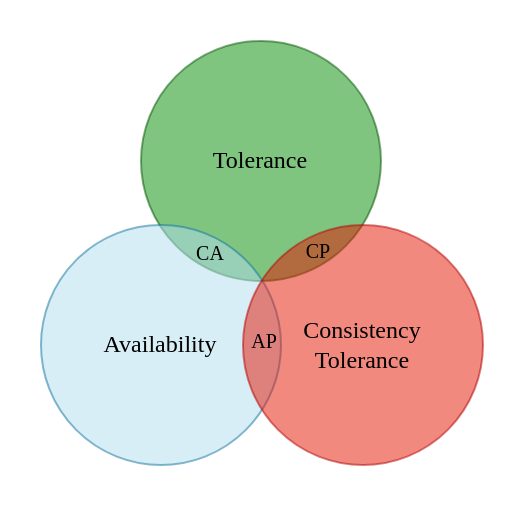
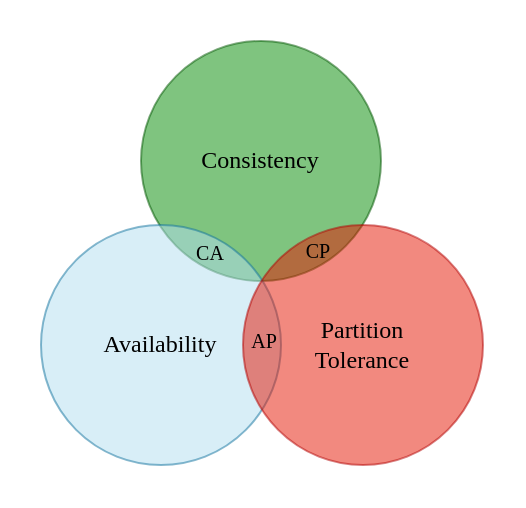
node "Tolerance": label "Tolerance" -> "Consistency"
node "Consistency Tolerance": label "Consistency Tolerance" -> "Partition Tolerance"
